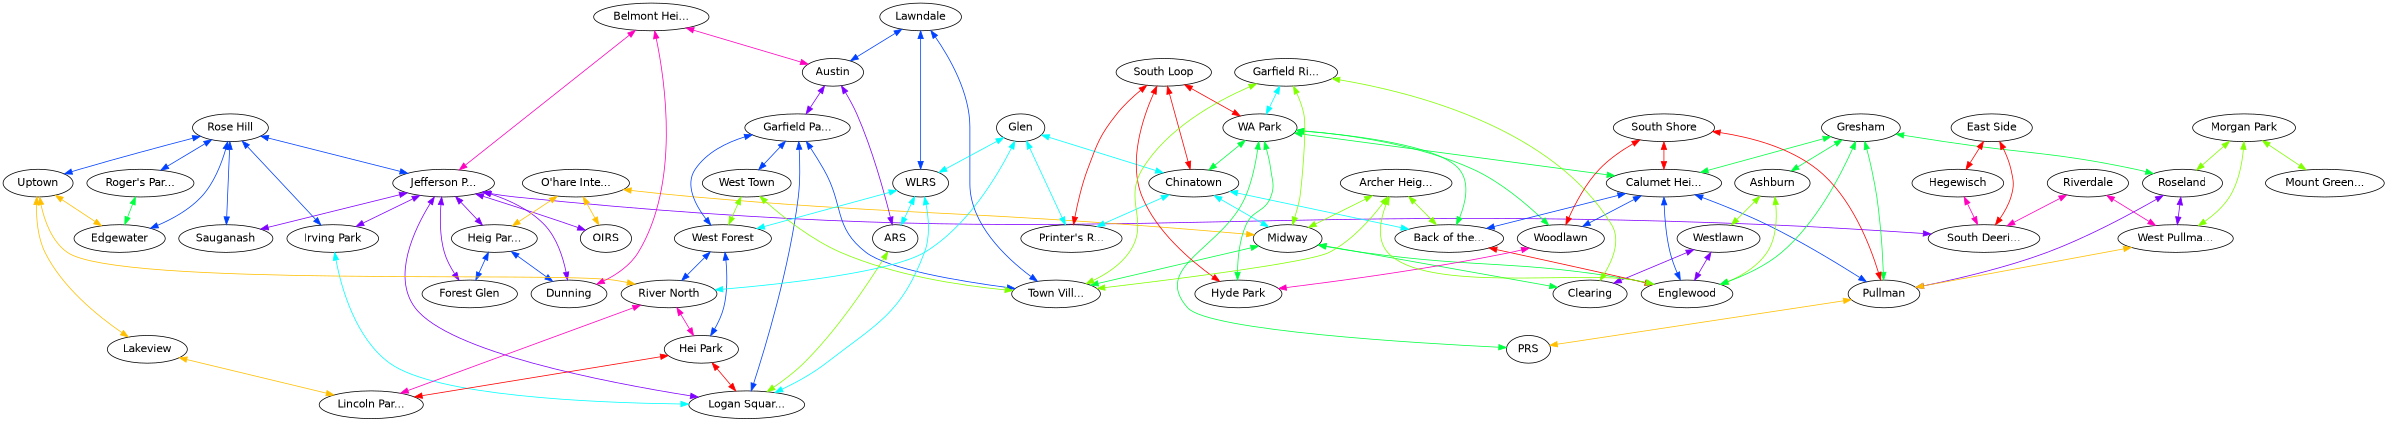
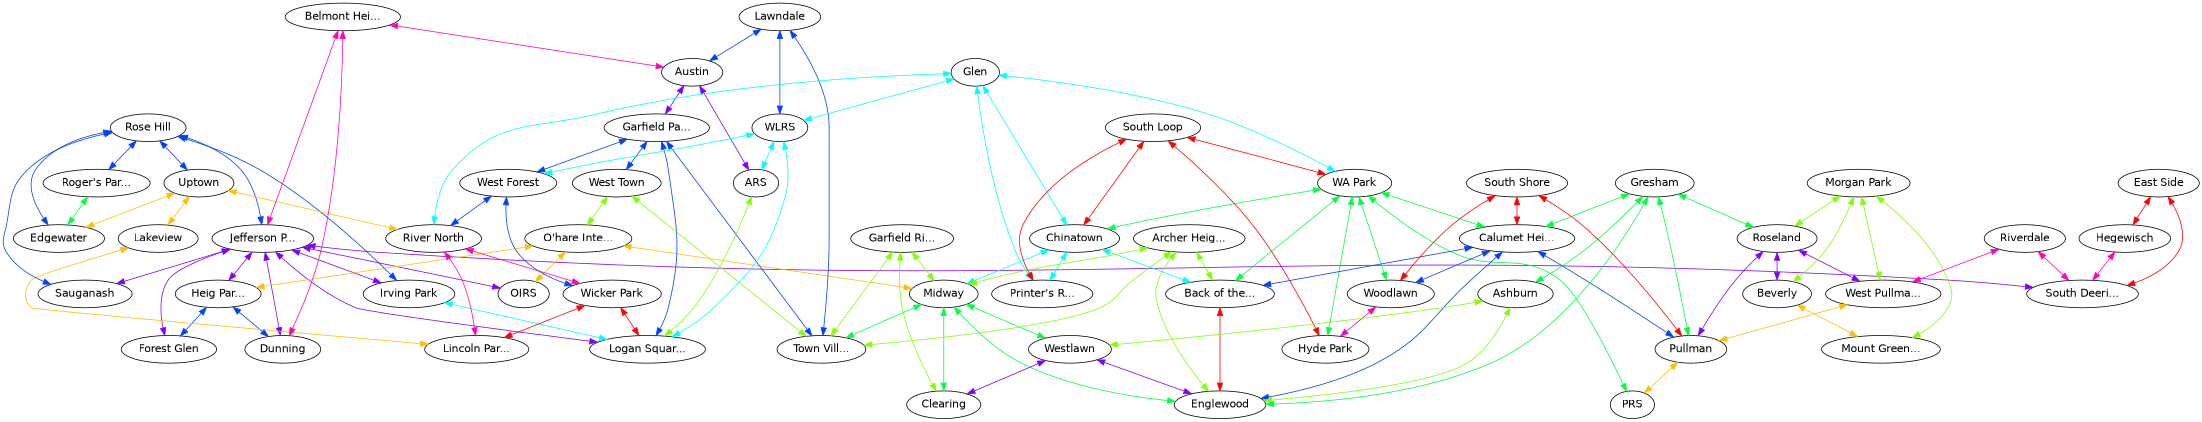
edge "Garfield Ri..." -- "WA Park": now "Glen" -- "WA Park"
edge "West Town" -- "West Forest": now "West Town" -- "O'hare Inte..."
node "Beverly": added
edge "Midway" -- "Westlawn": added
node "Hei Park": label "Hei Park" -> "Wicker Park"
